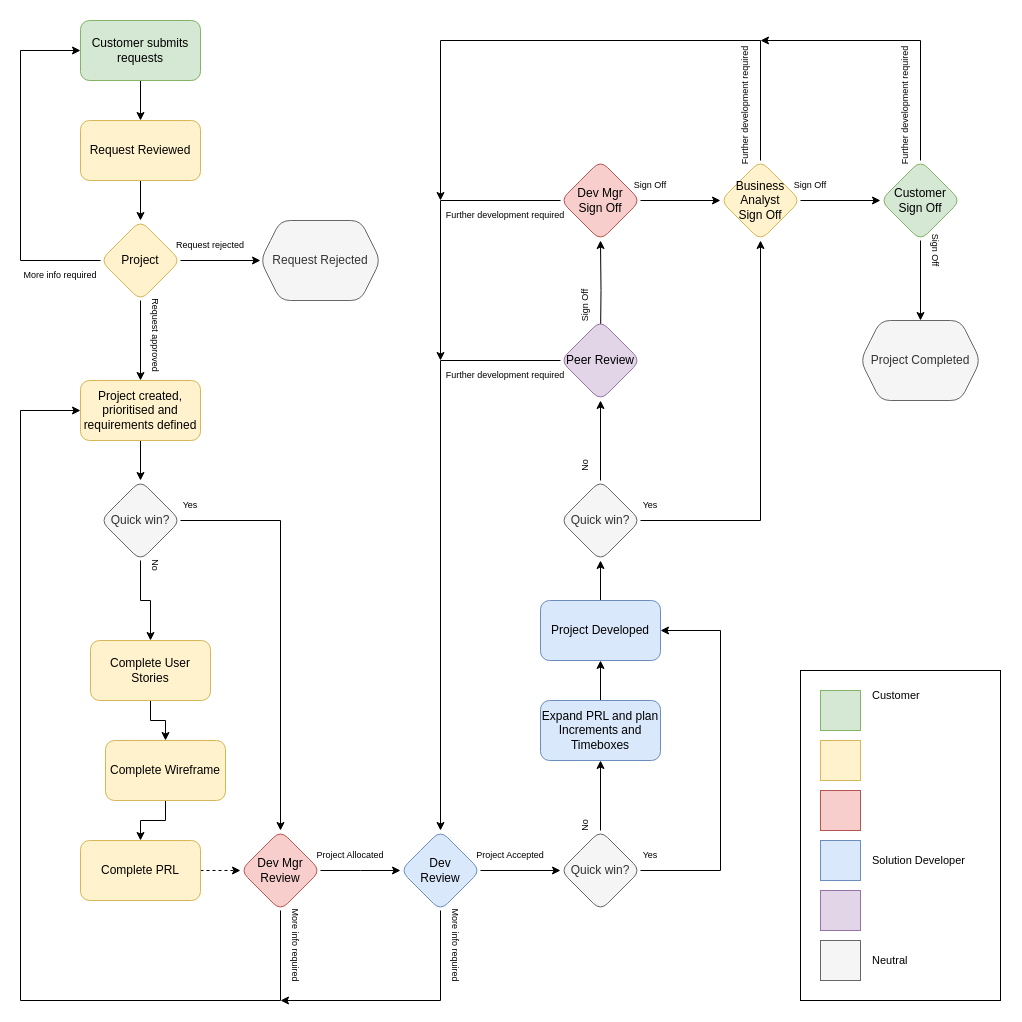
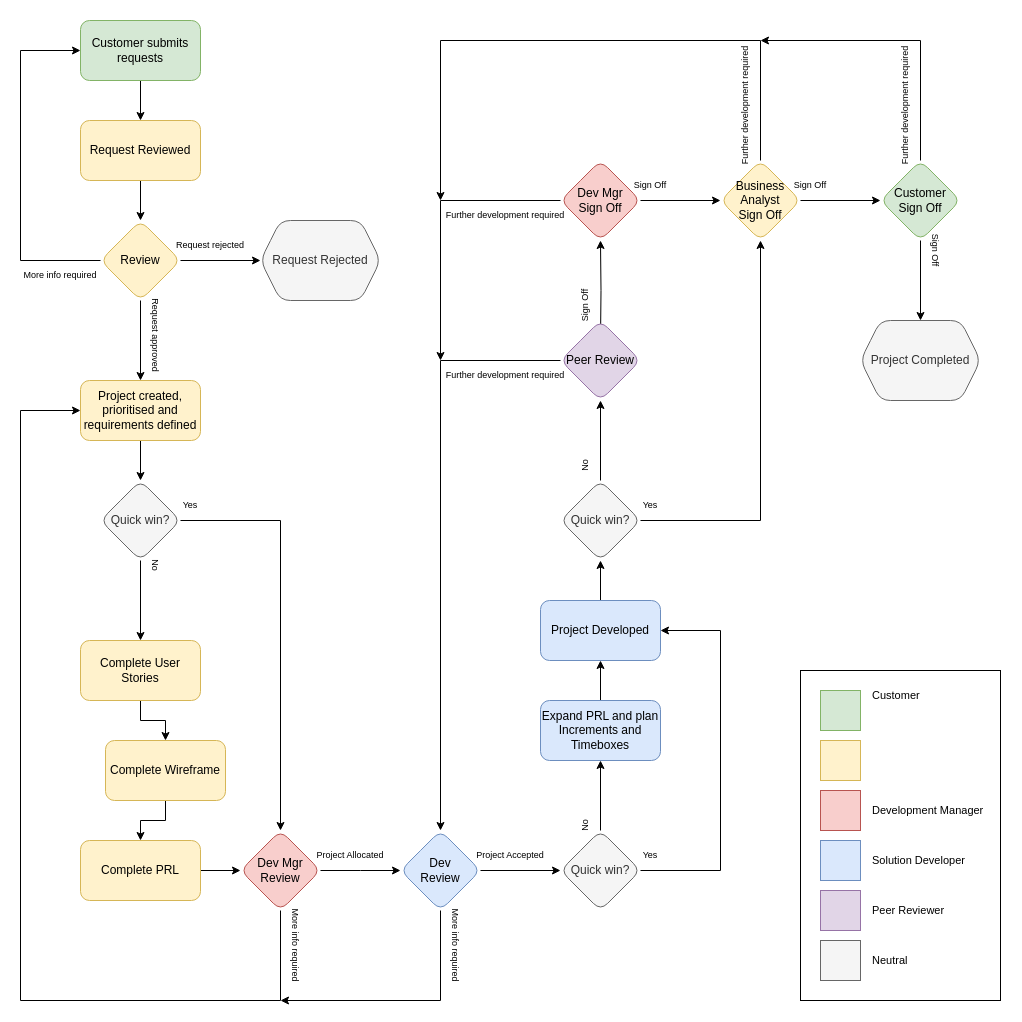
node "Project": label "Project" -> "Review"
node "Complete User Stories": moved (151, 671) -> (141, 671)
node "Development Manager": added
edge "Complete PRL" -> "Dev Mgr Review": style dashed -> solid
node "Peer Reviewer": added
